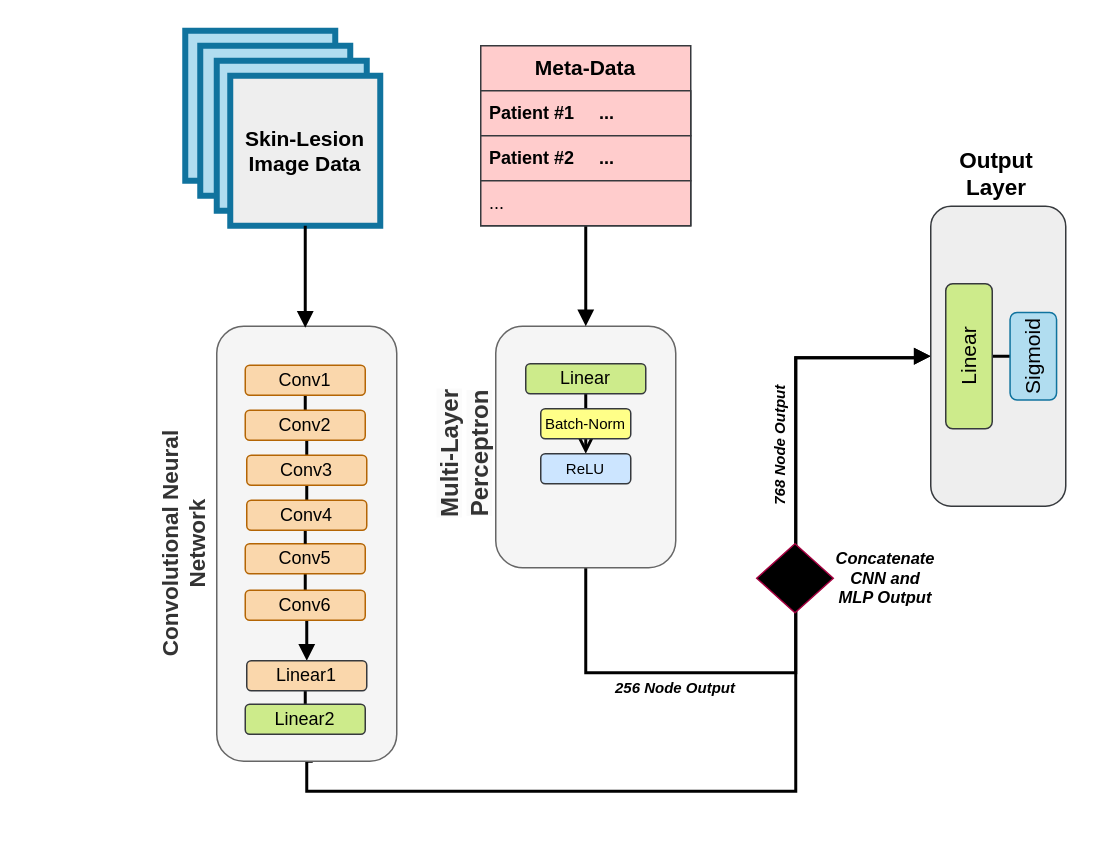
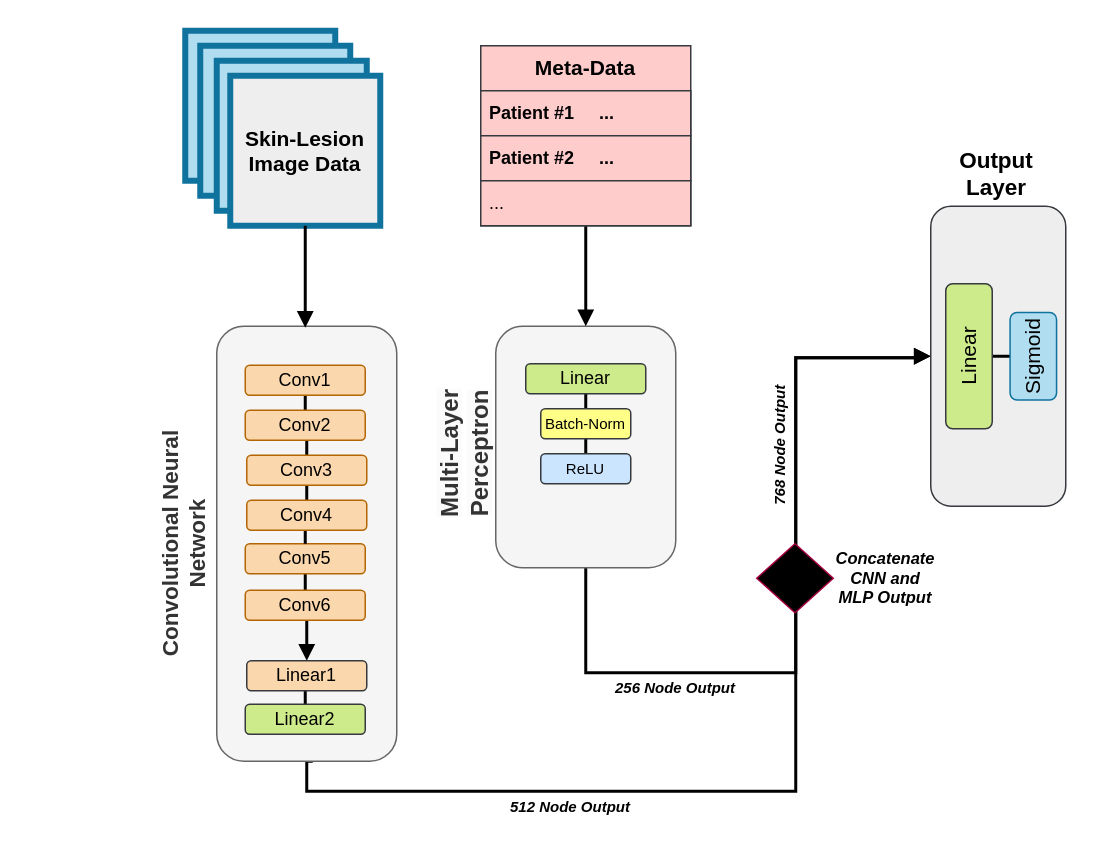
edge "Batch-Norm" -> "ReLU": arrowhead open -> none
node "512 Node Output": added
